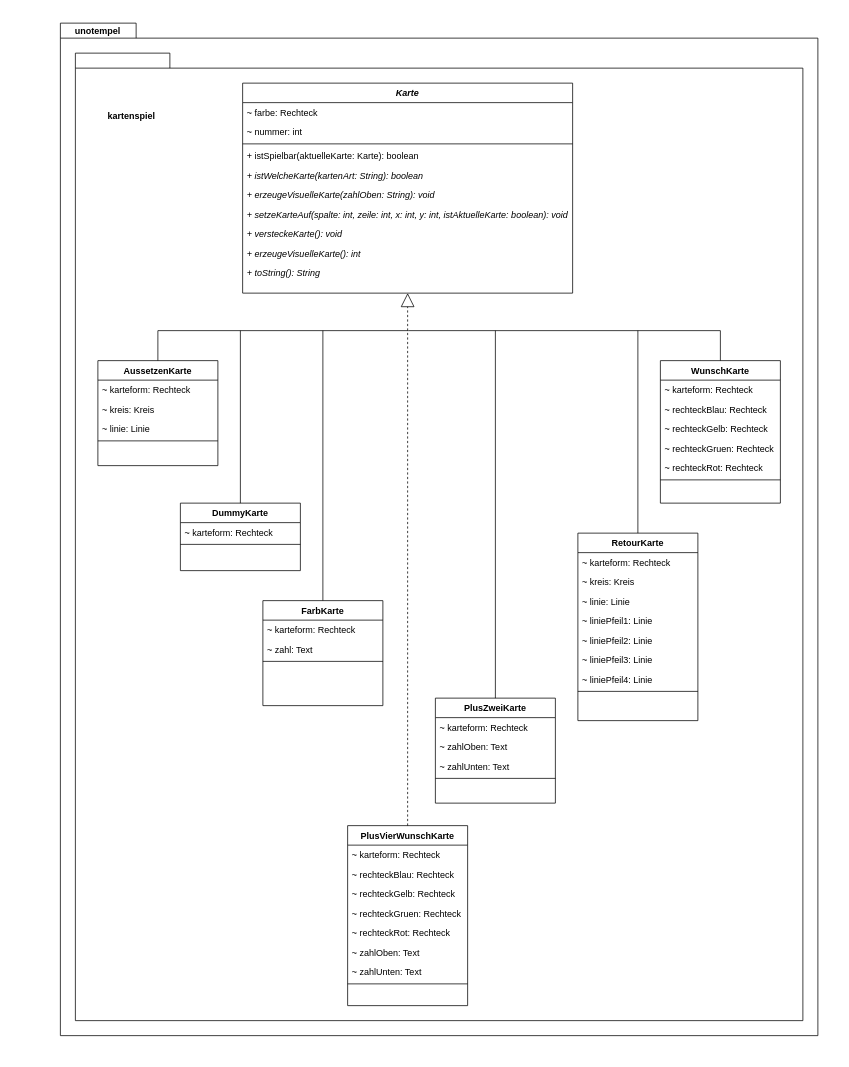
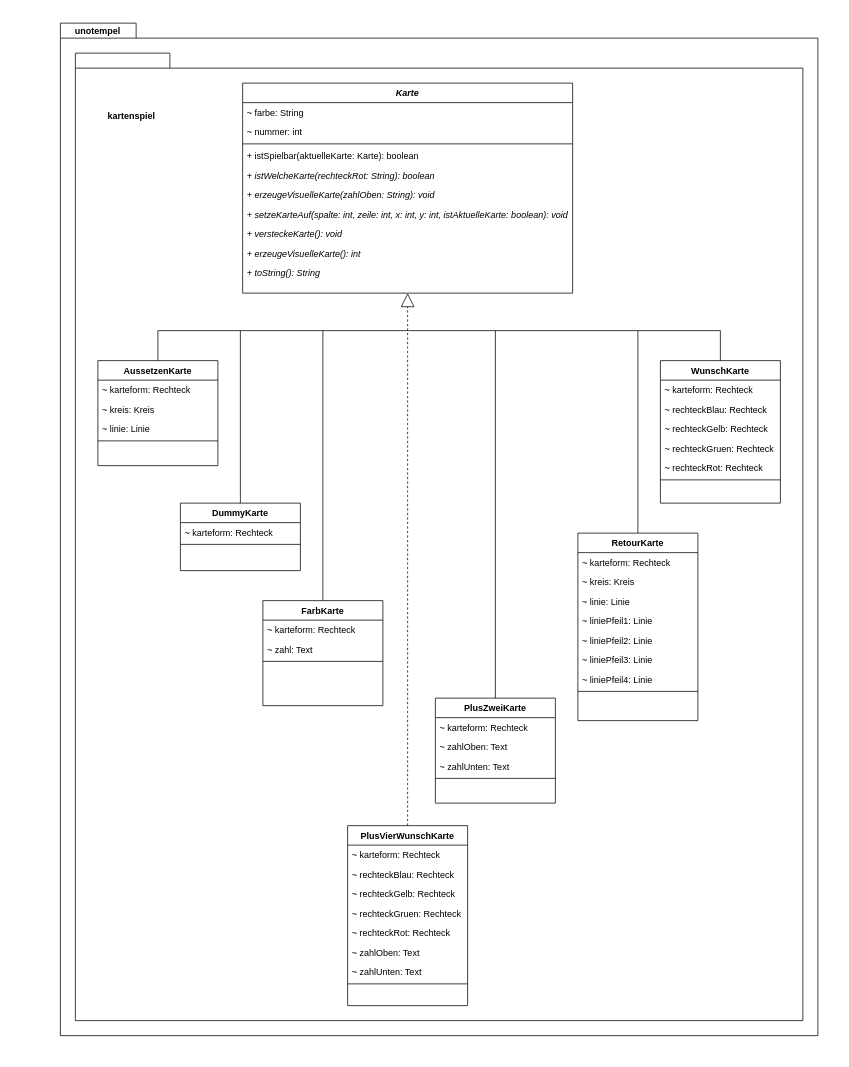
node "~ farbe: Rechteck": label "~ farbe: Rechteck" -> "~ farbe: String"
node "+ istWelcheKarte(kartenArt: String): boolean": label "+ istWelcheKarte(kartenArt: String): boolean" -> "+ istWelcheKarte(rechteckRot: String): boolean"
